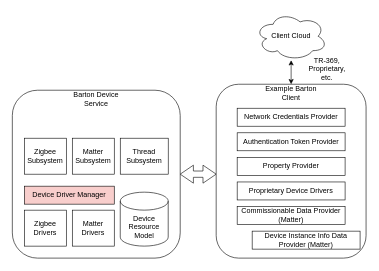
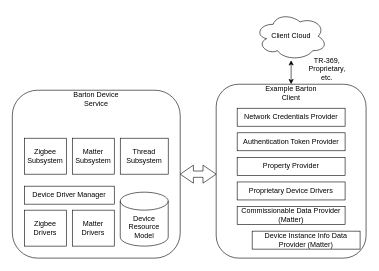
node "Device Driver Manager": fillcolor #f8cecc -> #ffffff
